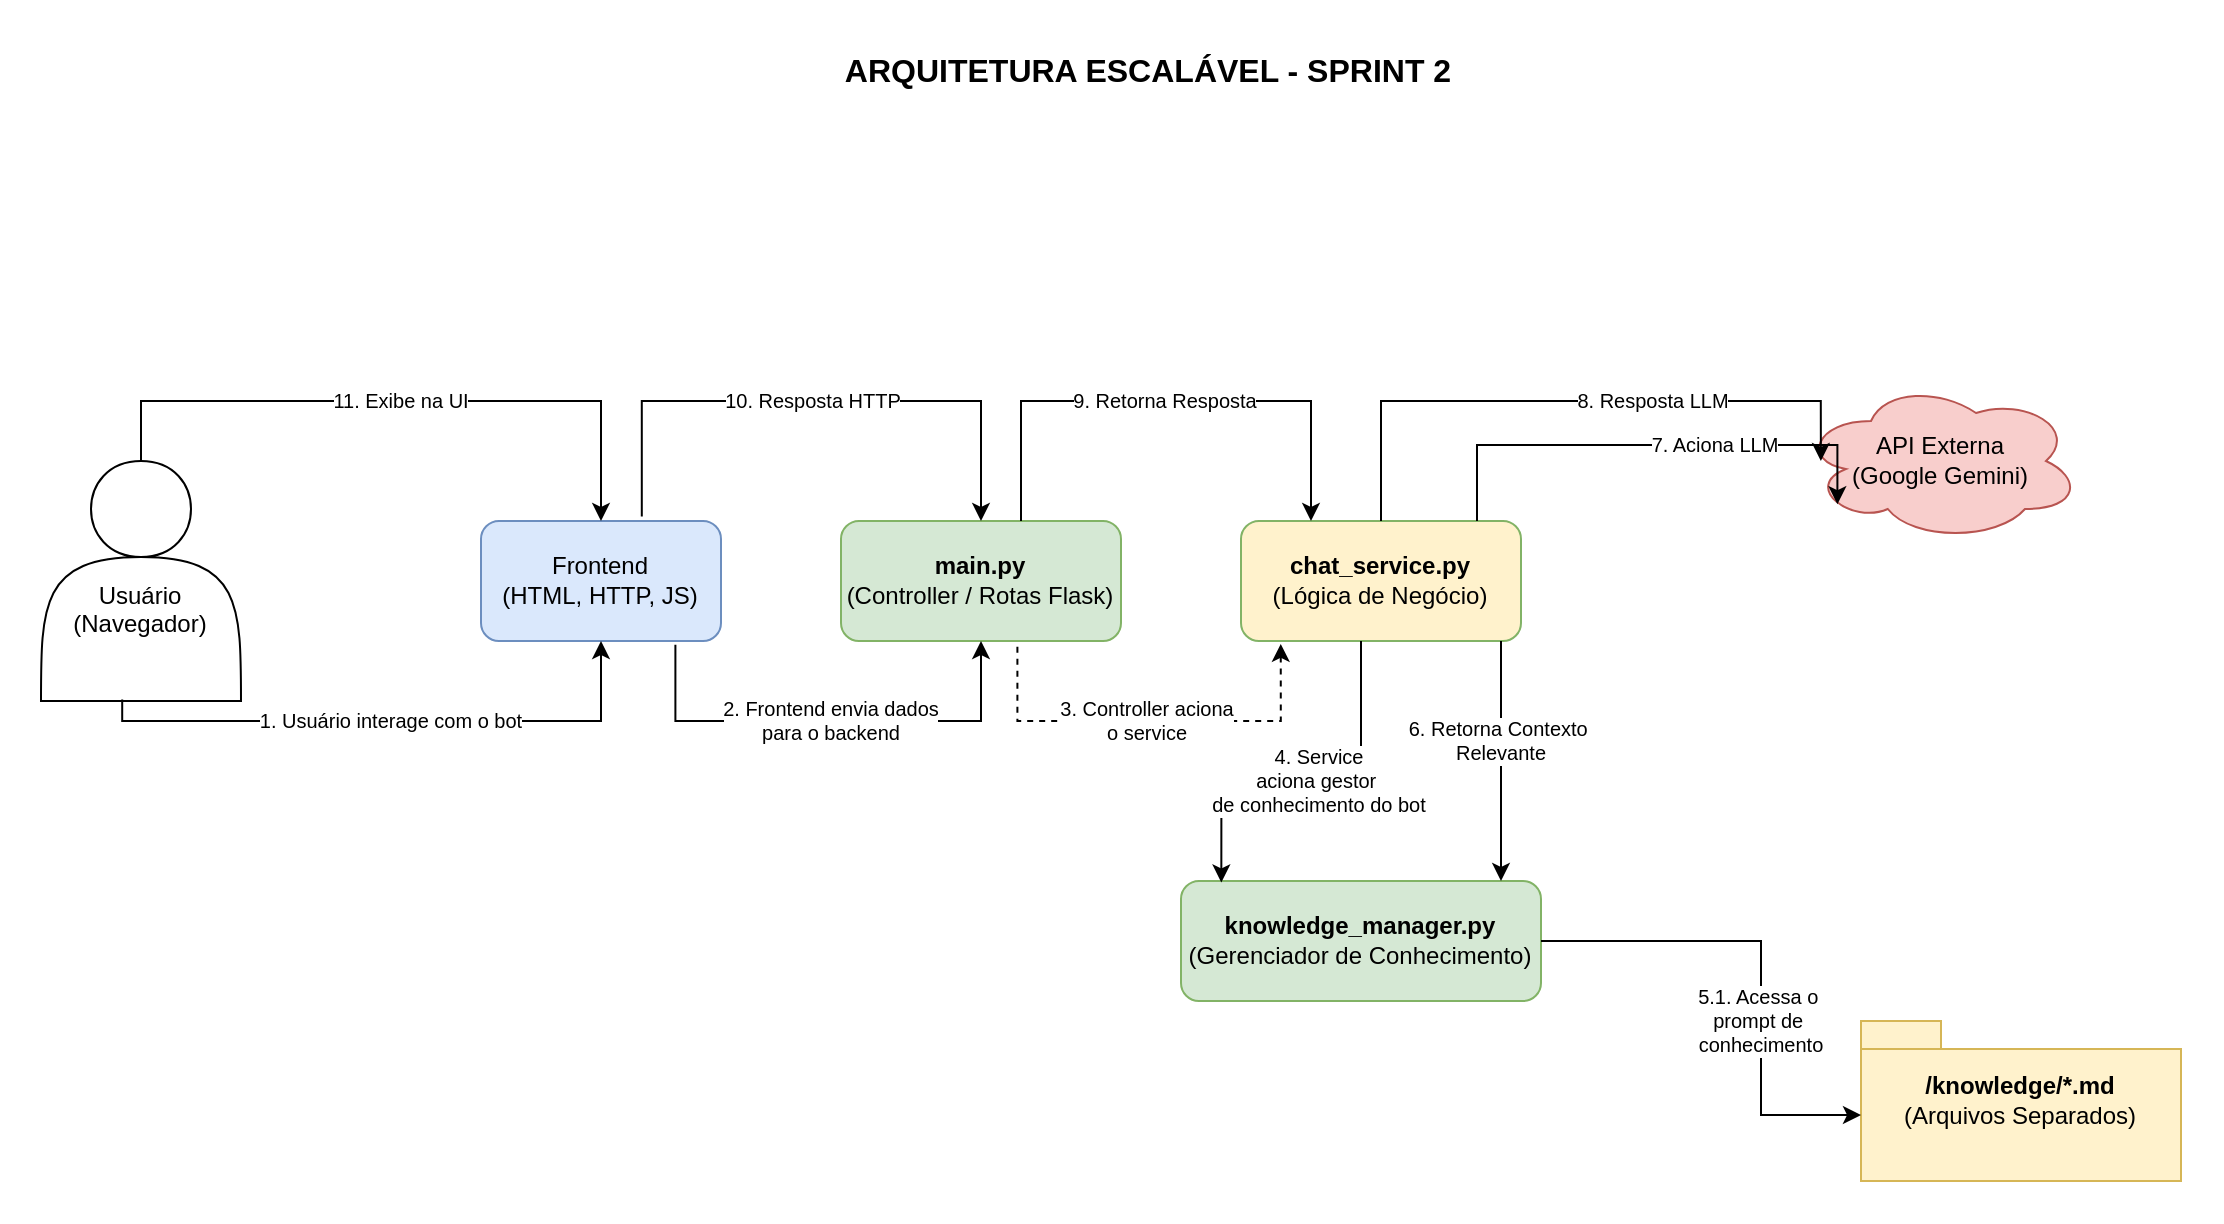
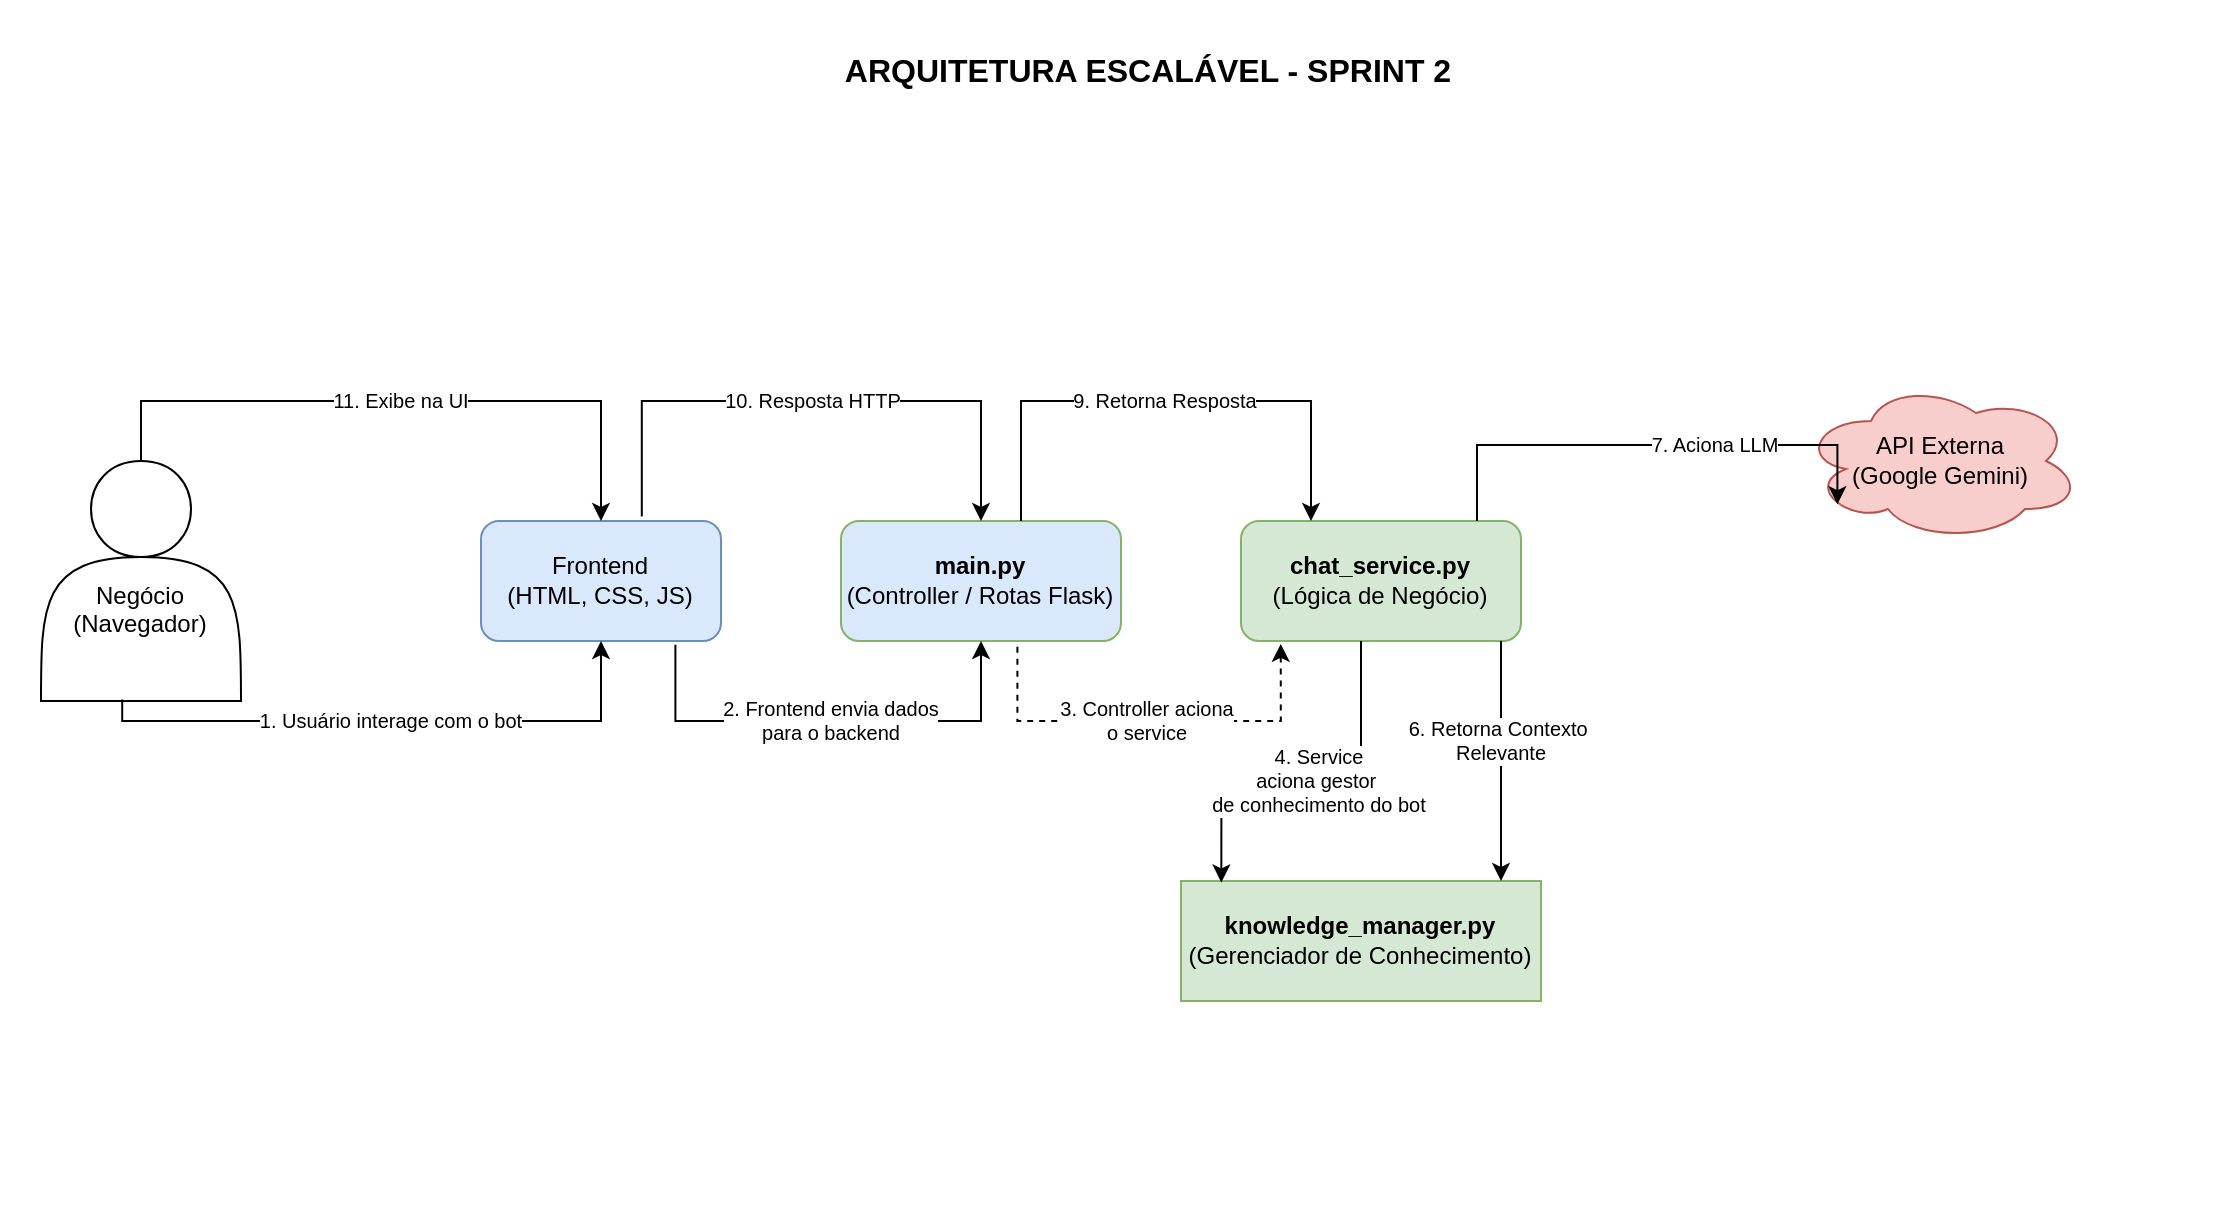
edge "chat_service.py (Lógica de Negócio)" -> "API Externa (Google Gemini)": removed, label "8. Resposta LLM"
node "Usuário (Navegador)": label "Usuário (Navegador)" -> "Negócio (Navegador)"
node "Frontend (HTML, HTTP, JS)": label "Frontend (HTML, HTTP, JS)" -> "Frontend (HTML, CSS, JS)"
node "main.py (Controller / Rotas Flask)": fillcolor #d5e8d4 -> #dae8fc
node "chat_service.py (Lógica de Negócio)": fillcolor #fff2cc -> #d5e8d4
node "knowledge_manager.py (Gerenciador de Conhecimento)": shape rounded rectangle -> rectangle
edge "knowledge_manager.py (Gerenciador de Conhecimento)" -> "/knowledge/*.md (Arquivos Separados)": removed, label "5.1. Acessa o prompt de conhecimento"
node "/knowledge/*.md (Arquivos Separados)": removed
